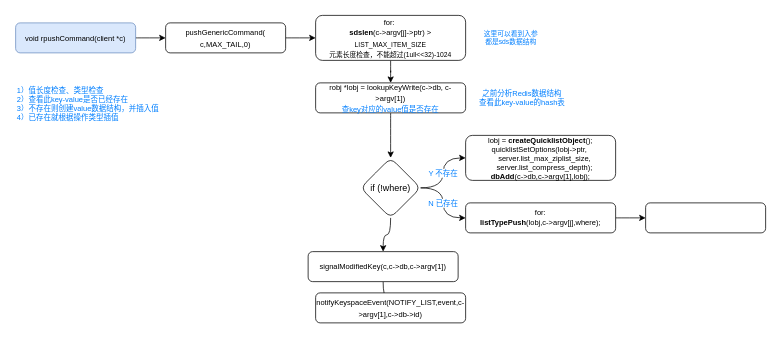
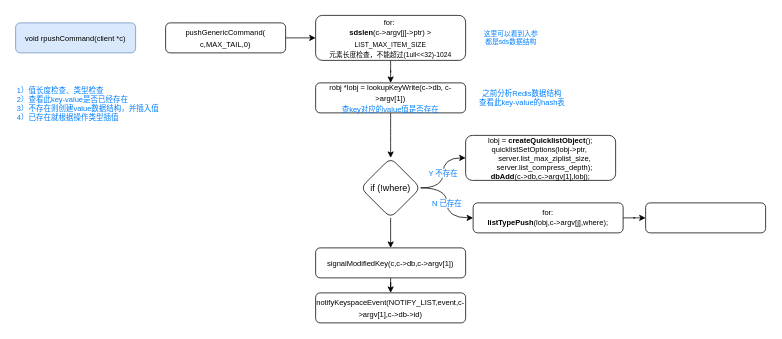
edge "void rpushCommand(client *c)" -> "pushGenericCommand( c,MAX_TAIL,0)": removed
node "for: listTypePush(lobj,c->argv[j],where);": moved (540, 218) -> (548, 218)
node "signalModifiedKey(c,c->db,c->argv[1])": moved (383, 267) -> (390, 263)
